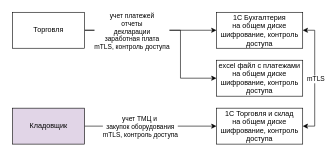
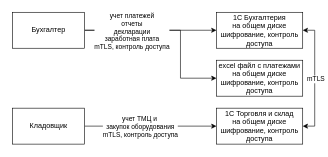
node "Торговля": label "Торговля" -> "Бухгалтер"
node "Кладовщик": fillcolor #e1d5e7 -> #ffffff
